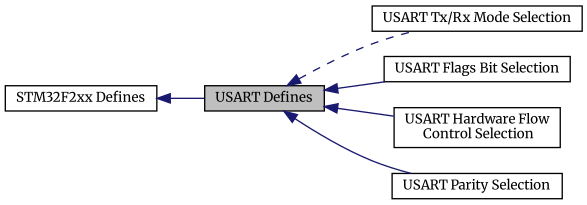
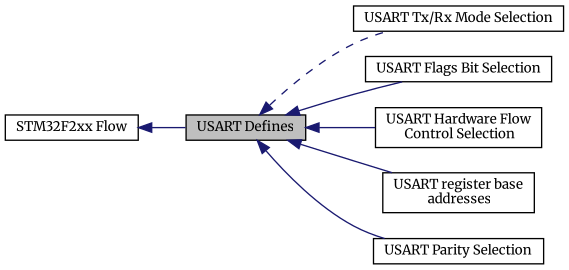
node "STM32F2xx Defines": label "STM32F2xx Defines" -> "STM32F2xx Flow"
node "USART register base addresses": added
